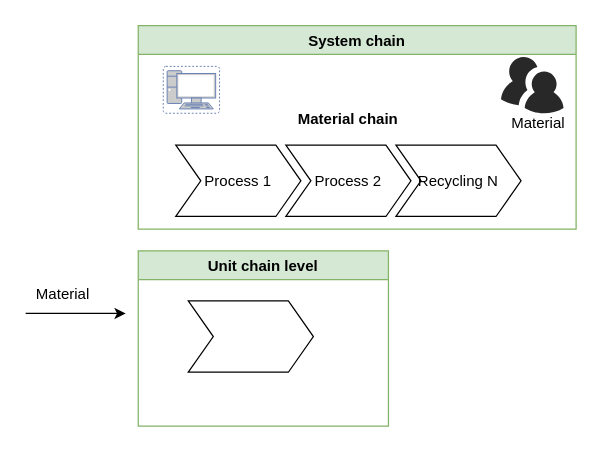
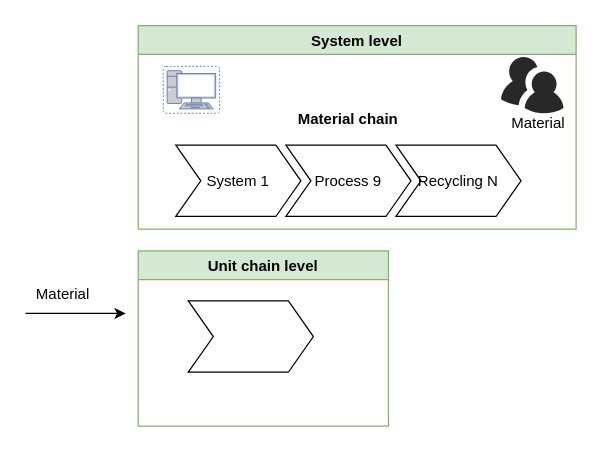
node "System chain": label "System chain" -> "System level"
node "Process 1": label "Process 1" -> "System 1"
node "Process 2": label "Process 2" -> "Process 9"
